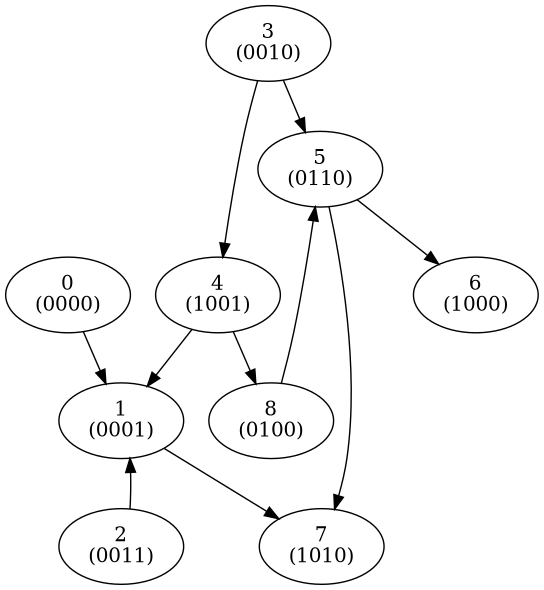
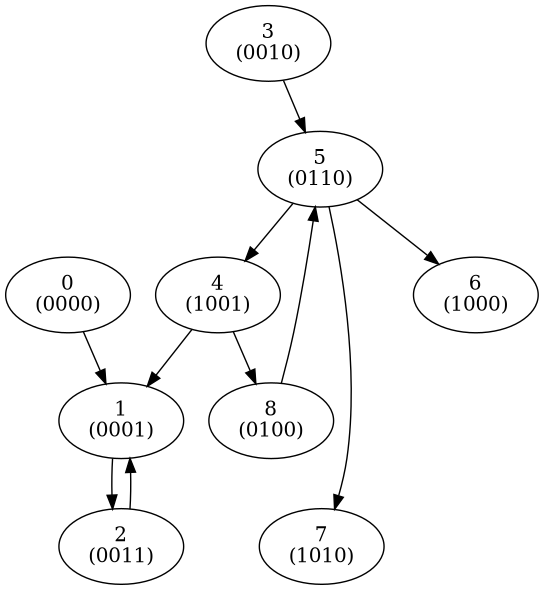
edge "3 (0010)" -> "4 (1001)": now "5 (0110)" -> "4 (1001)"
edge "1 (0001)" -> "7 (1010)": now "1 (0001)" -> "2 (0011)"
